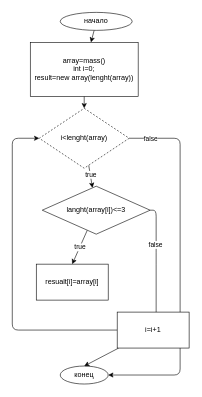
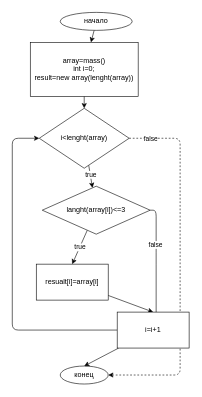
node "i<lenght(array)": style dashed -> solid
edge "i<lenght(array)" -> "конец": style solid -> dashed
edge "resualt[i]=array[i]" -> "i=i+1": added
